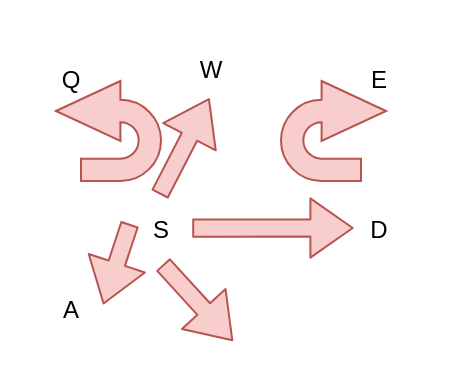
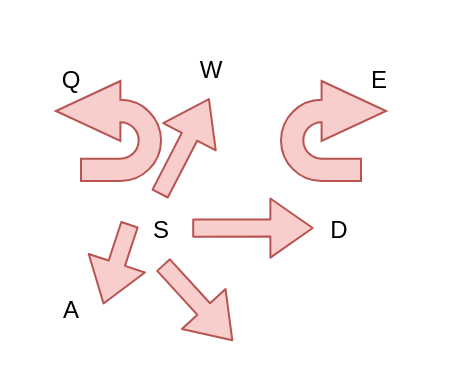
node "D": moved (379, 231) -> (339, 231)
